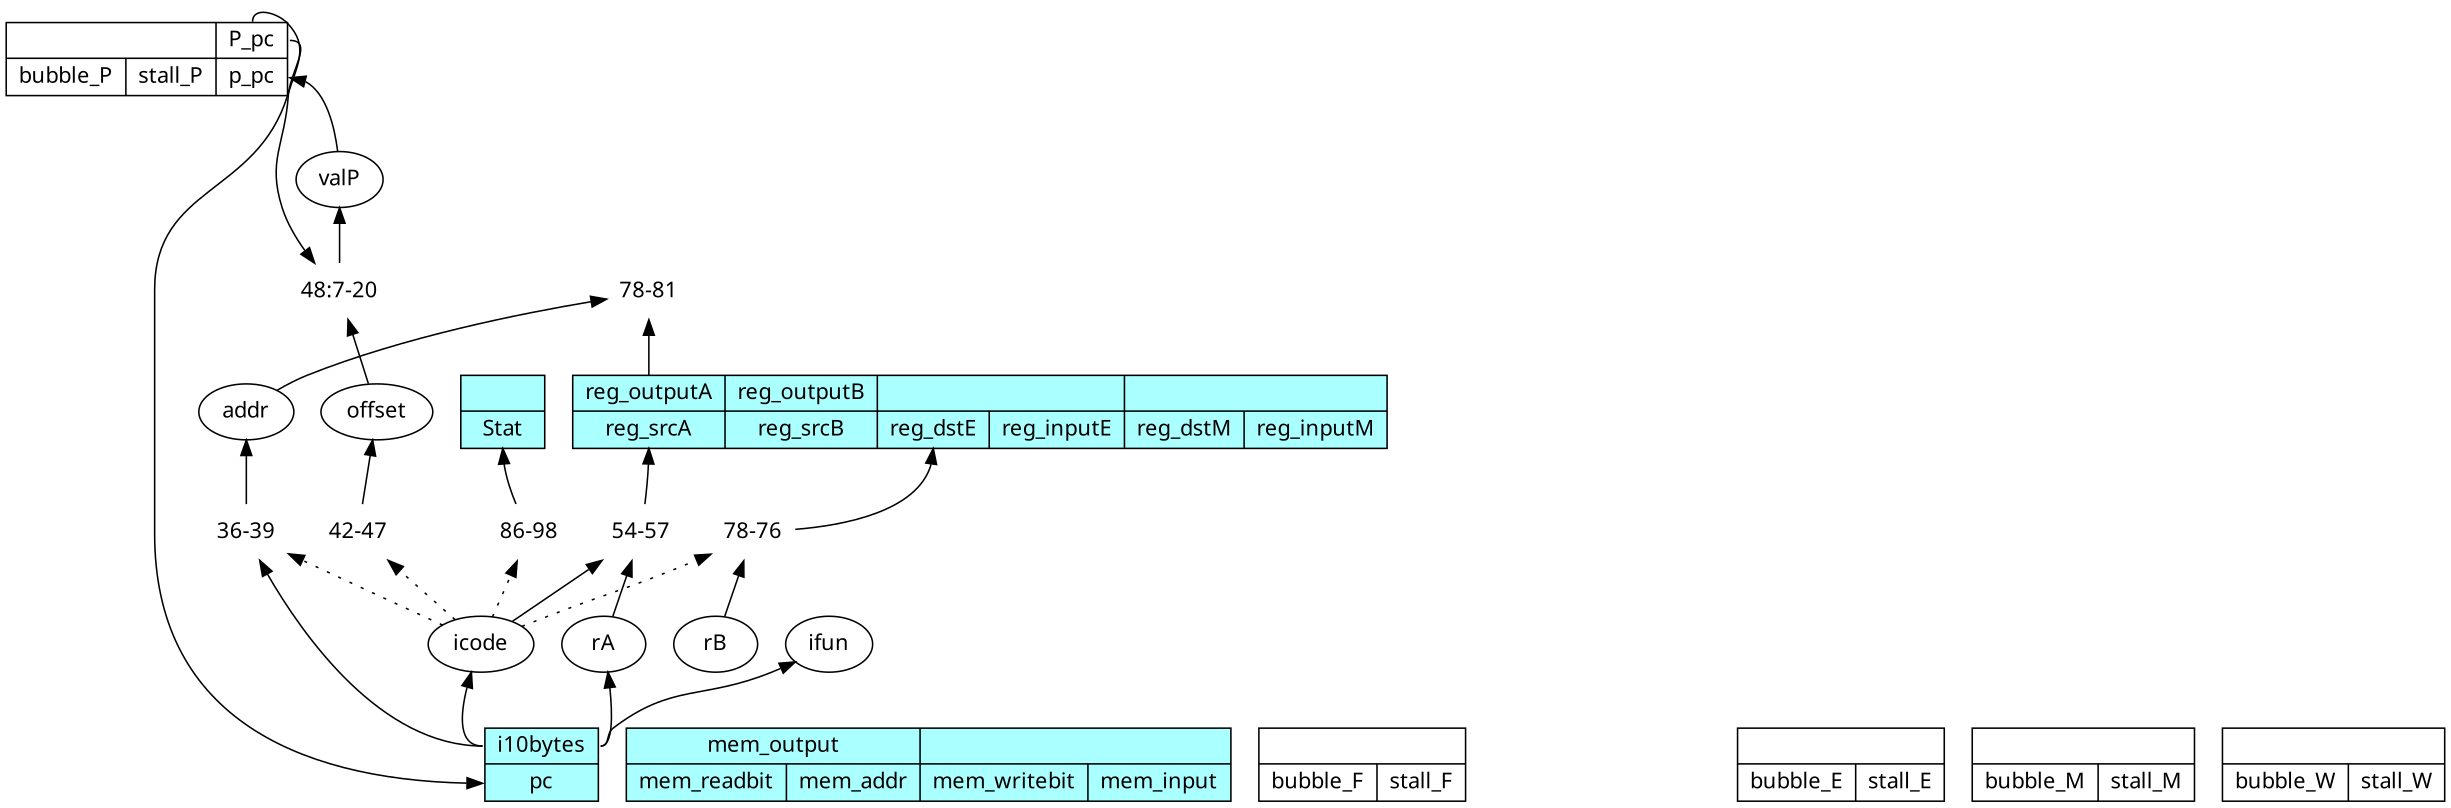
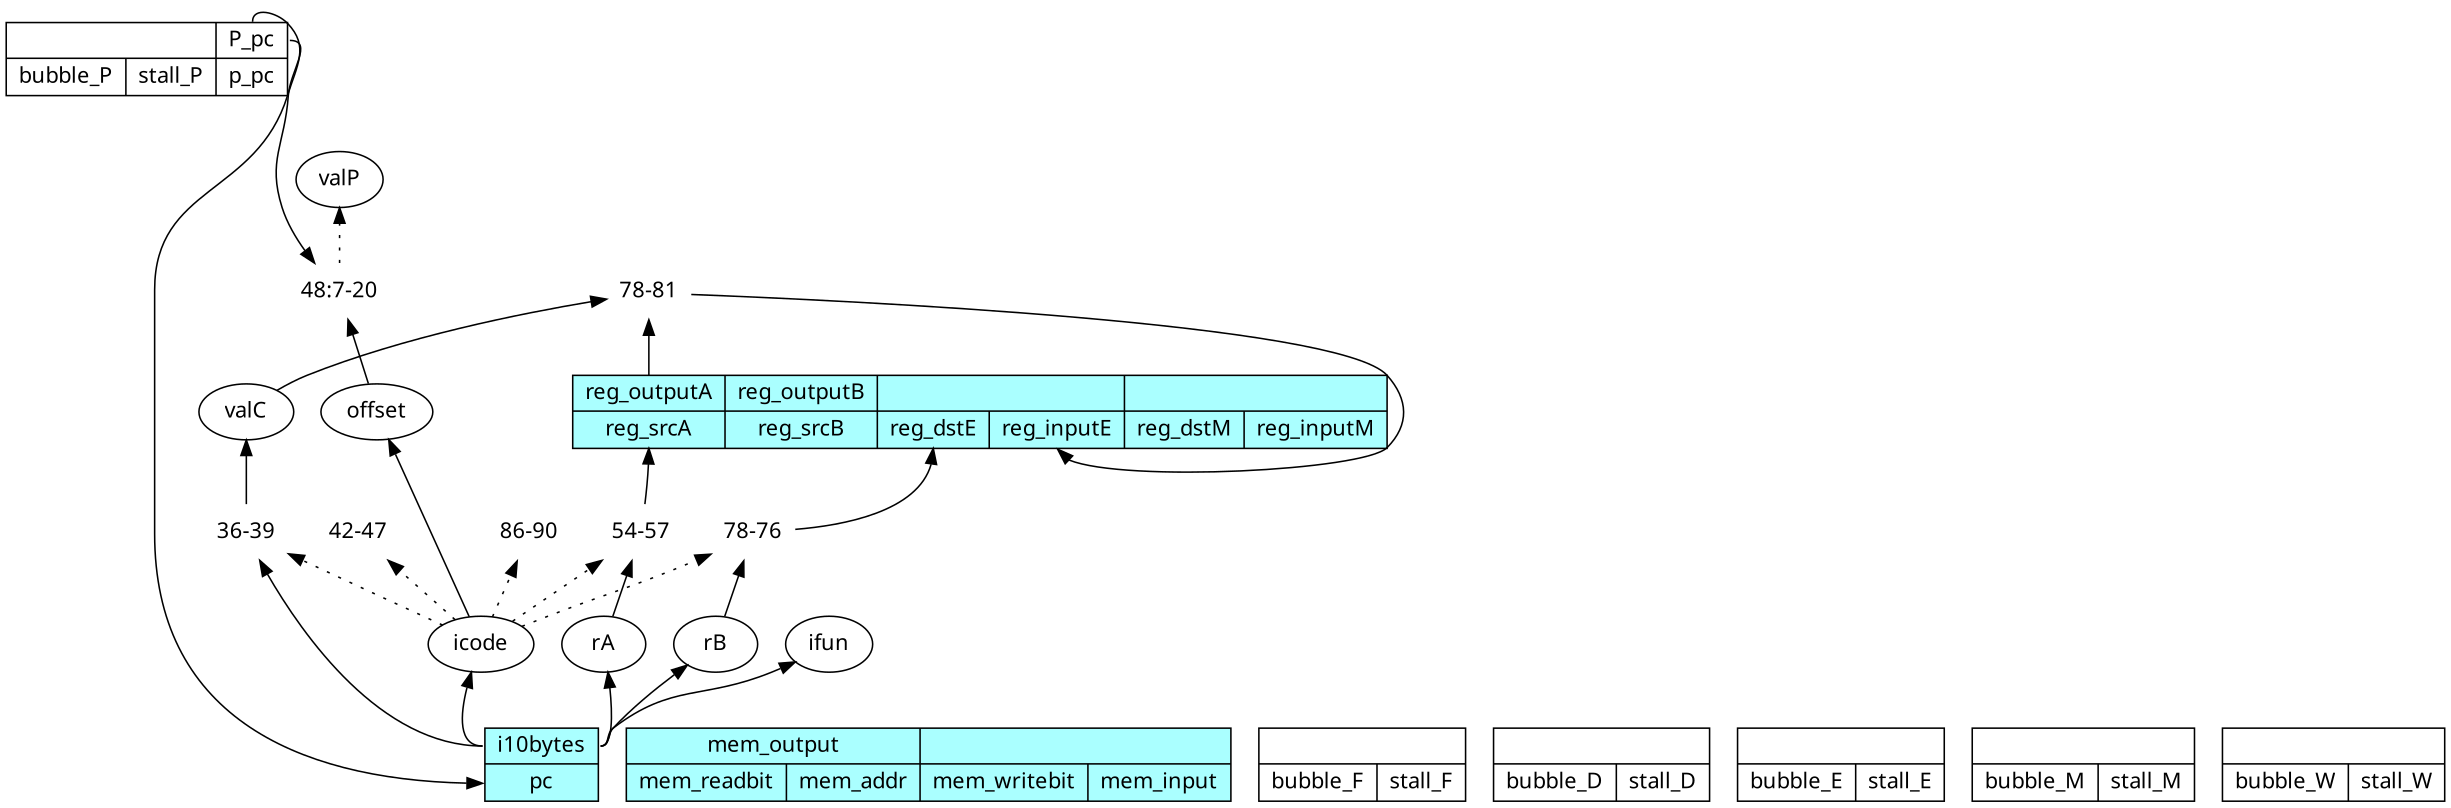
edge "valP" -> "bubble_P": removed
edge "48:7-20" -> "valP": style solid -> dotted
edge "78-81" -> "reg_outputA": added
node "addr": label "addr" -> "valC"
node "Stat": removed
edge "42-47" -> "offset": now "icode" -> "offset"
node "86-98": label "86-98" -> "86-90"
edge "icode" -> "54-57": style solid -> dotted
edge "i10bytes" -> "rB": added
node "bubble_D": added
